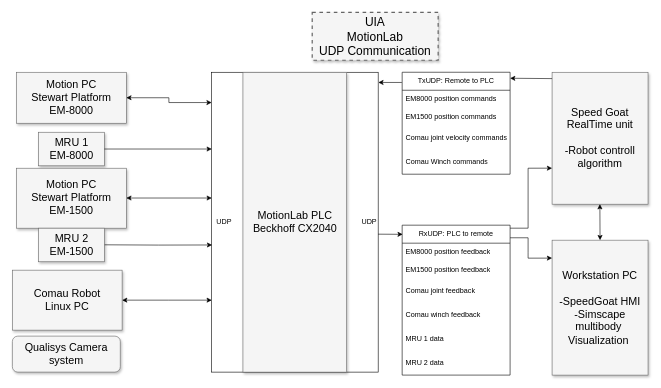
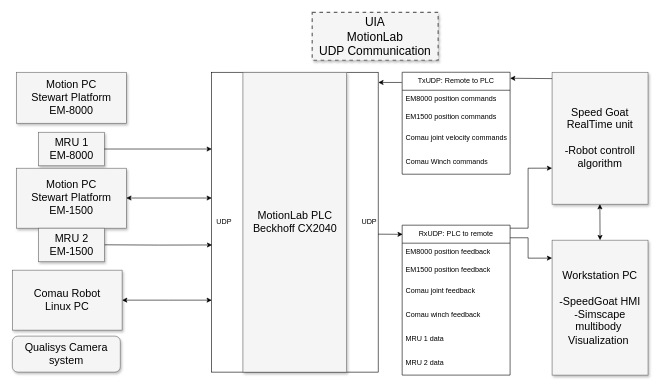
edge "Motion PC Stewart Platform EM-8000" -- "UDP UDP": removed
